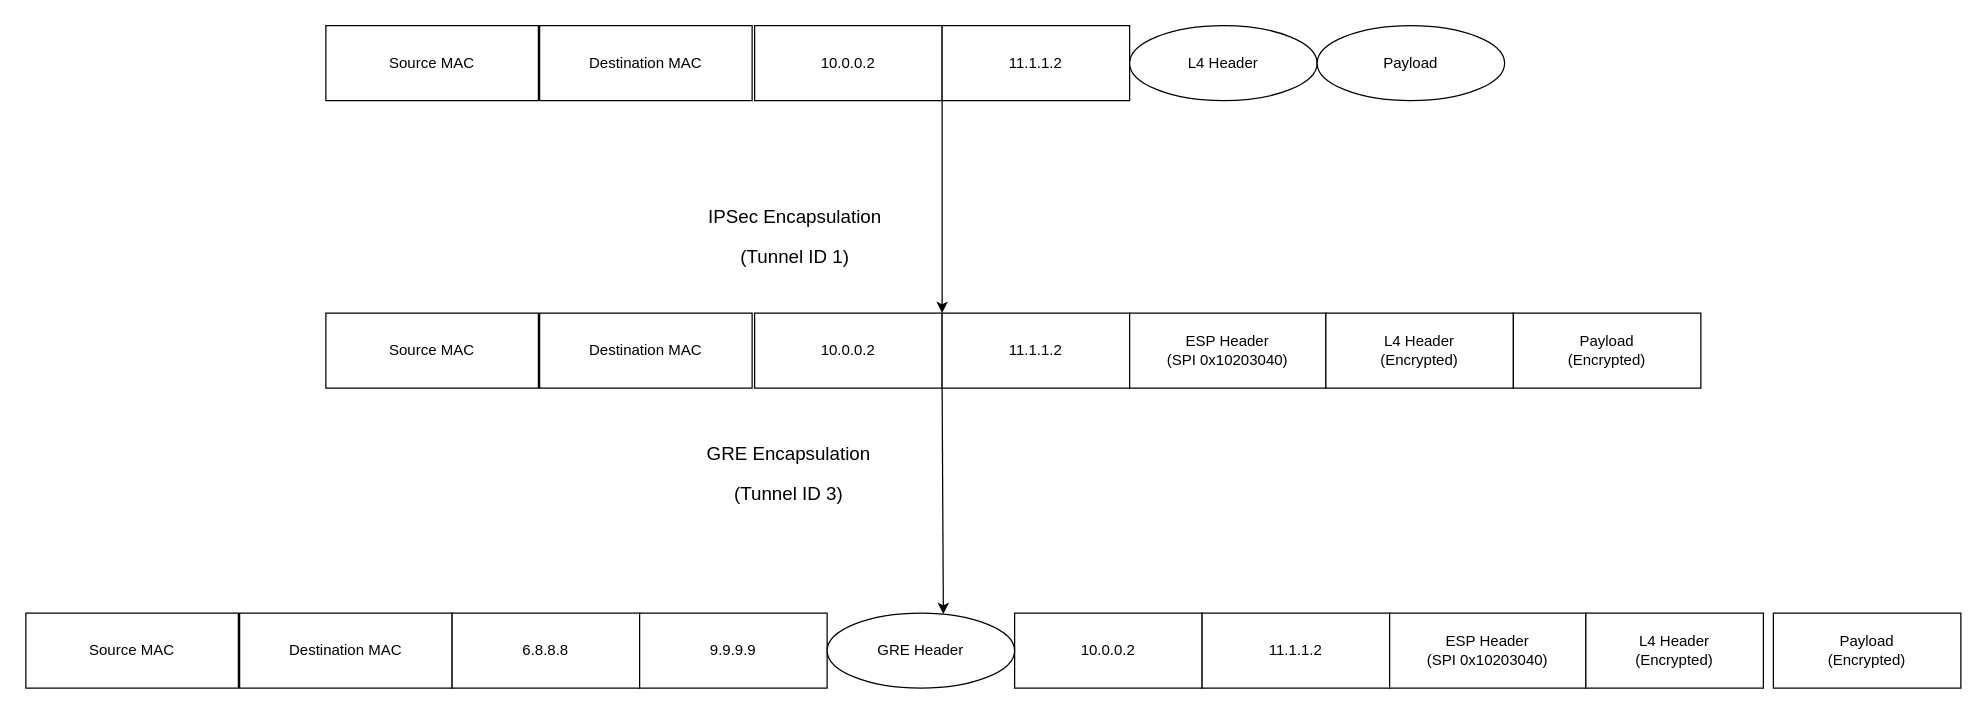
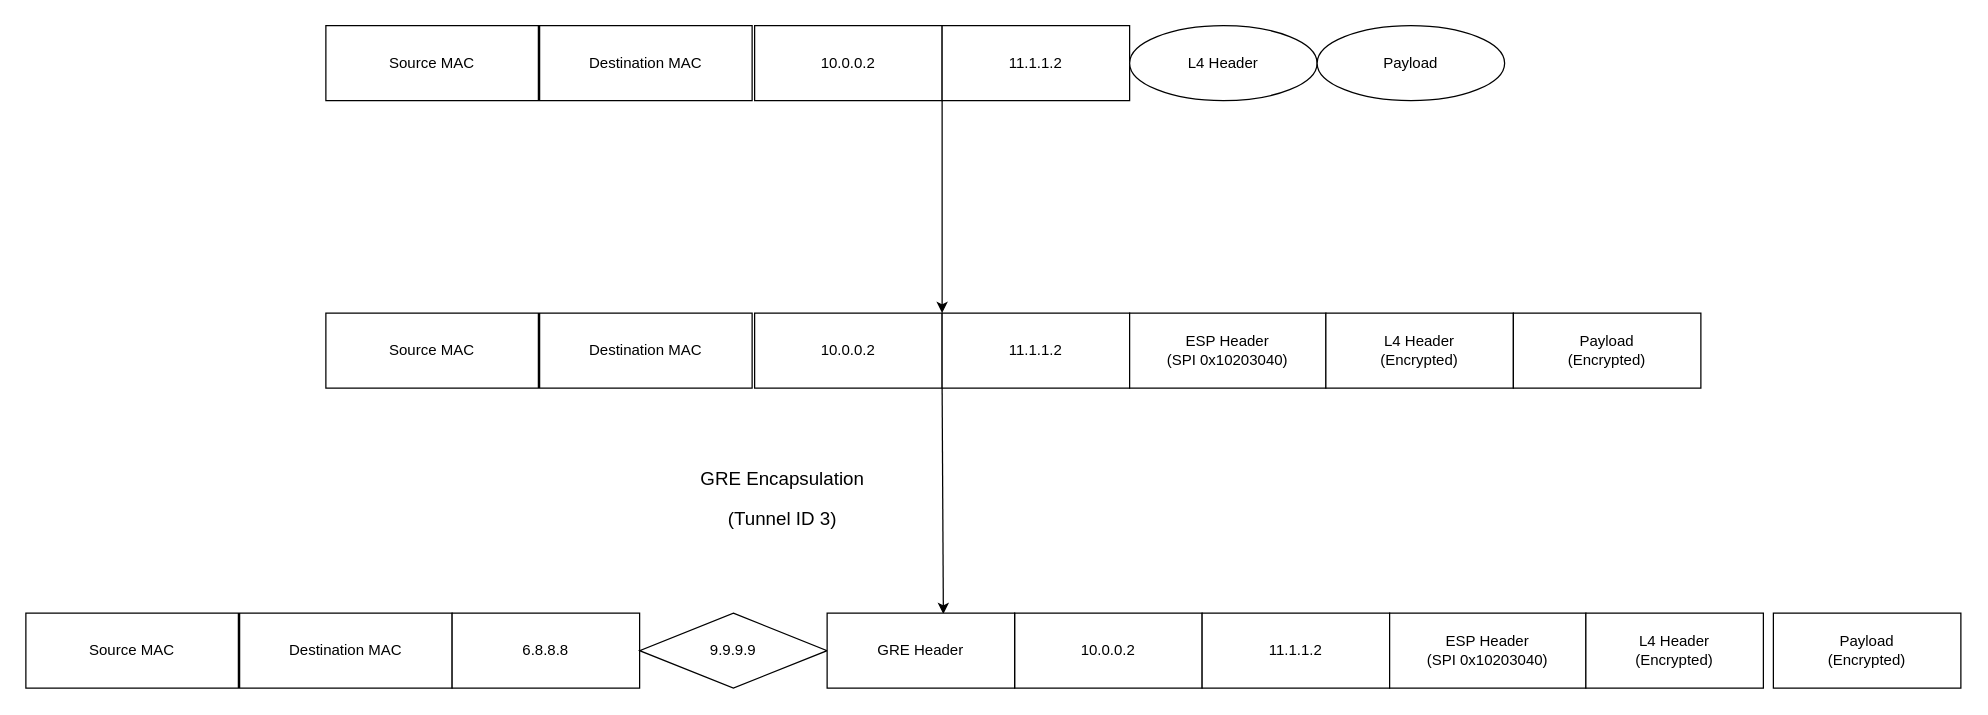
node "IPSec Encapsulation (Tunnel ID 1)": removed
node "GRE Encapsulation (Tunnel ID 3)": moved (788, 469) -> (782, 494)
node "9.9.9.9": shape rectangle -> diamond
node "GRE Header": shape ellipse -> rectangle
